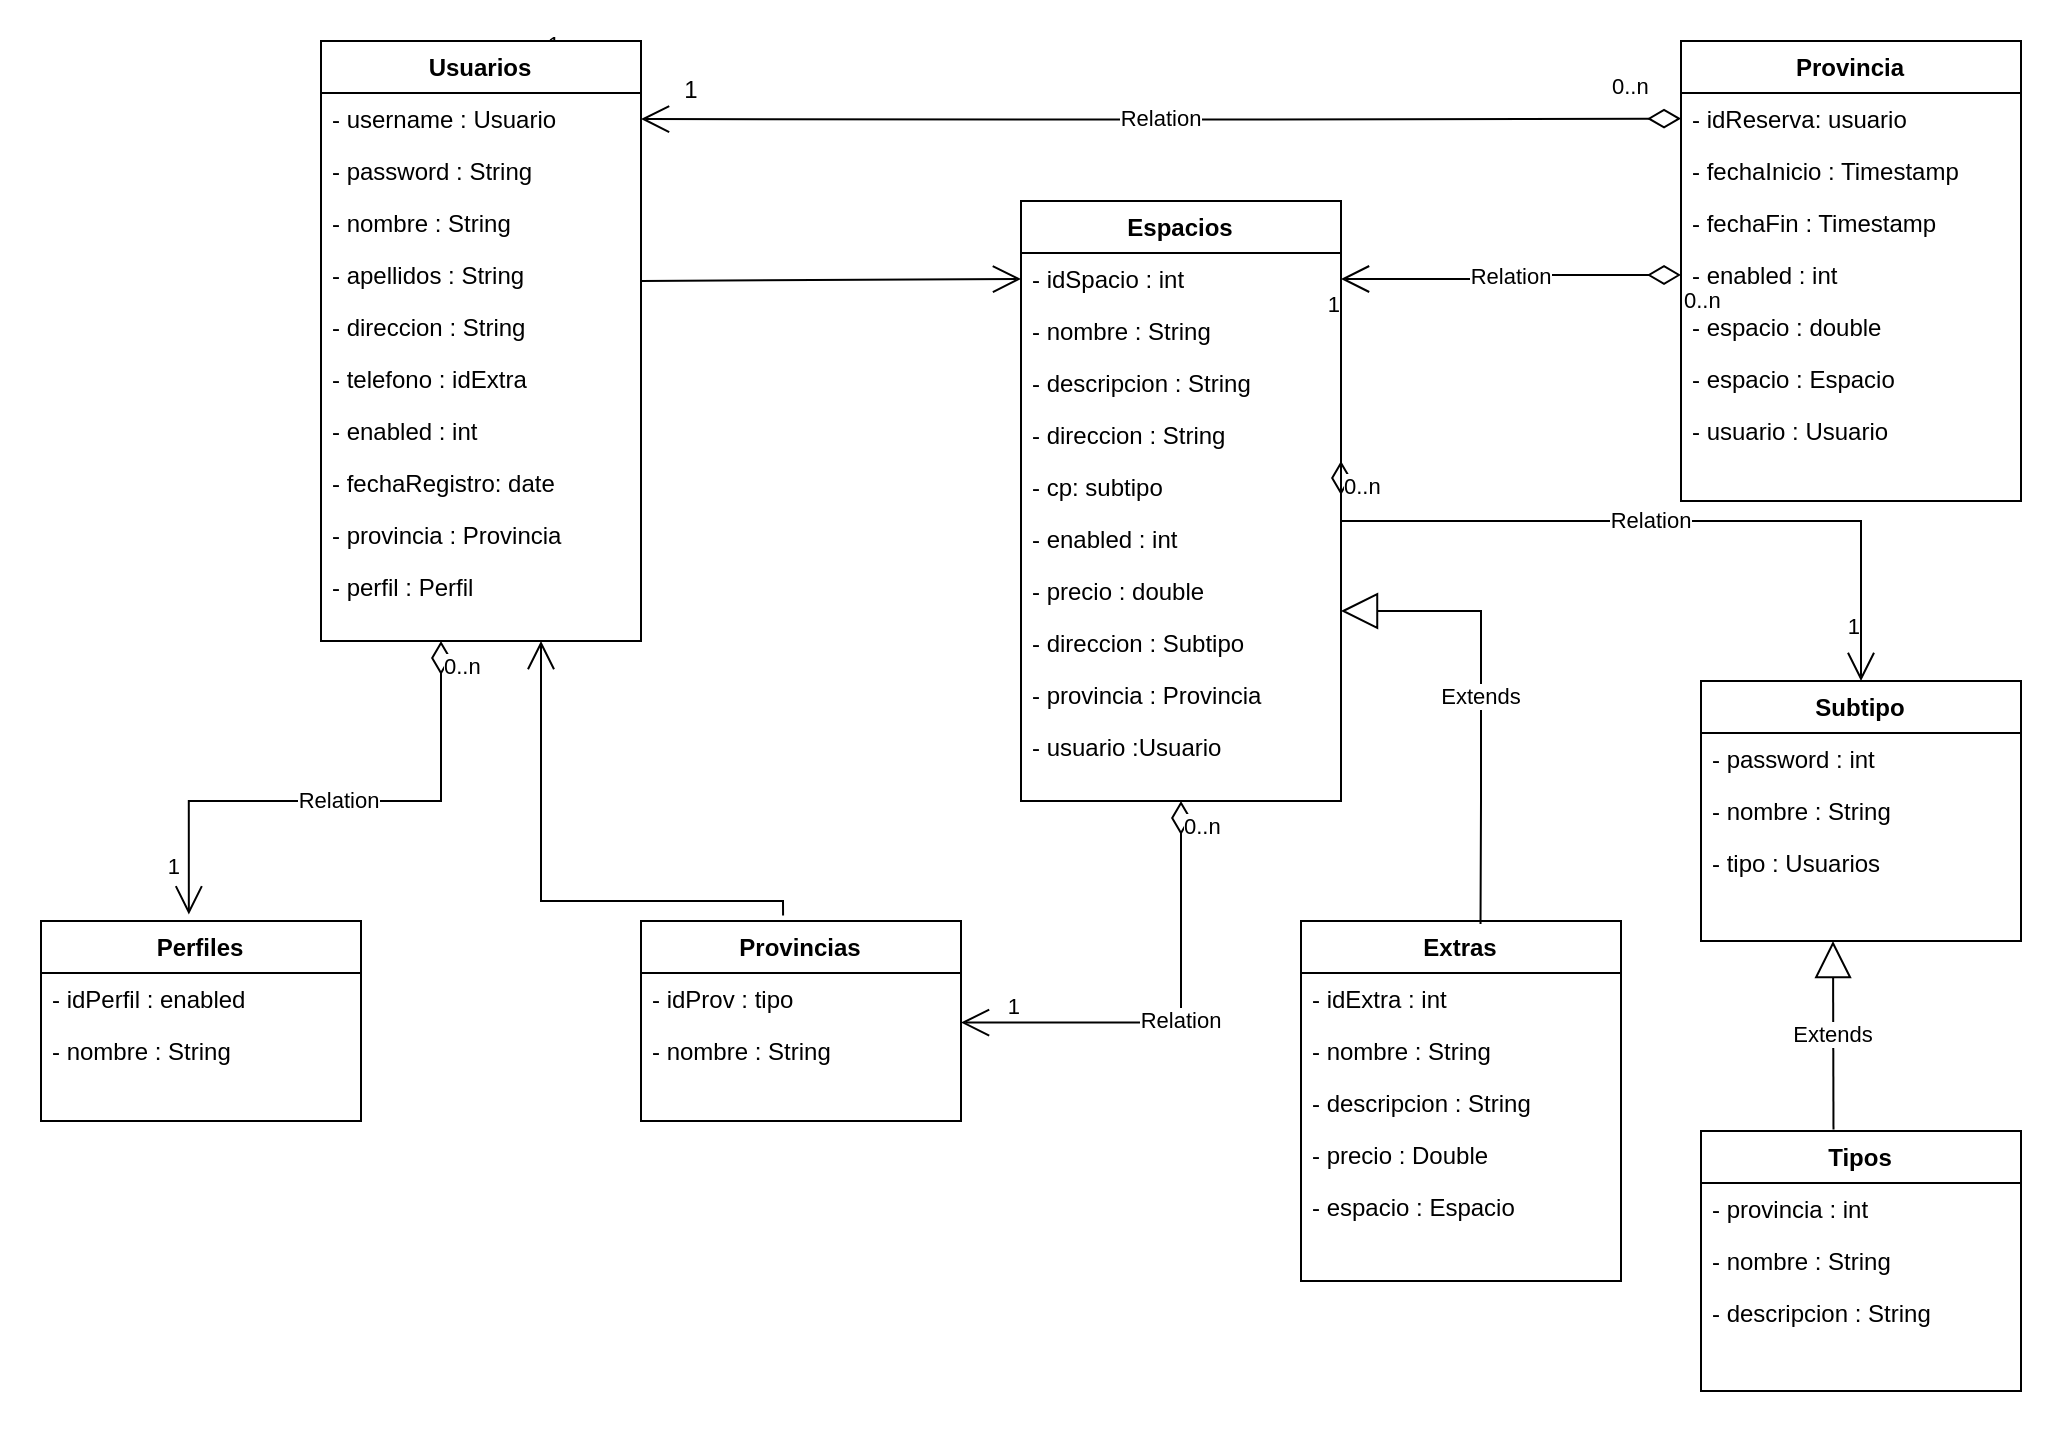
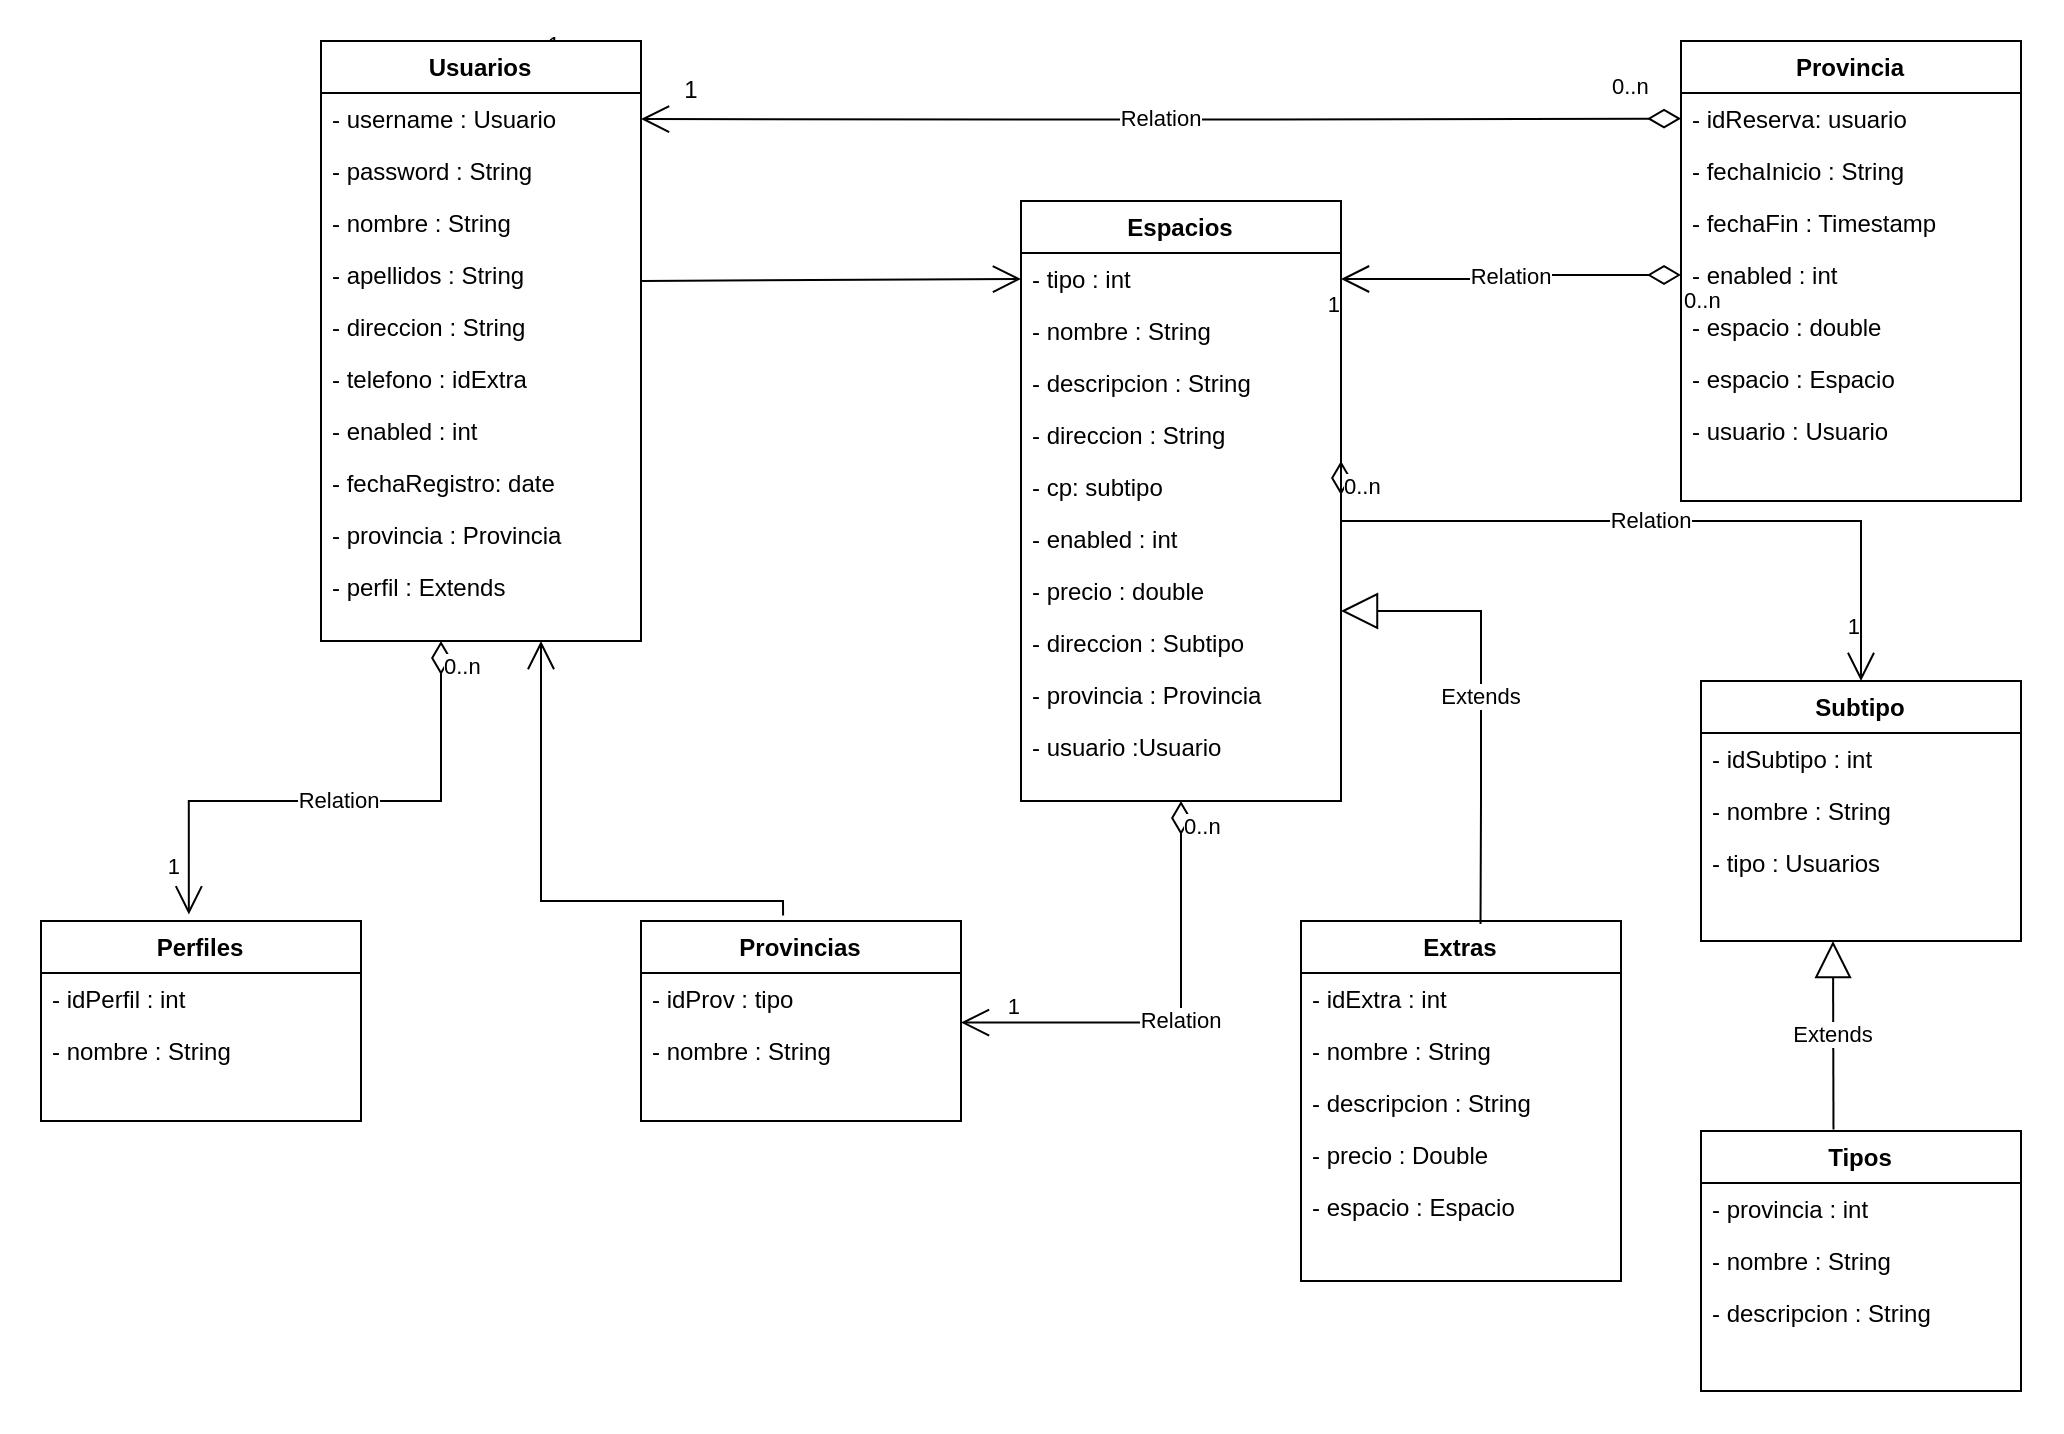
node "- fechaInicio : Timestamp": label "- fechaInicio : Timestamp" -> "- fechaInicio : String"
node "- idSpacio : int": label "- idSpacio : int" -> "- tipo : int"
node "- perfil : Perfil": label "- perfil : Perfil" -> "- perfil : Extends"
node "- password : int": label "- password : int" -> "- idSubtipo : int"
node "- idPerfil : enabled": label "- idPerfil : enabled" -> "- idPerfil : int"
